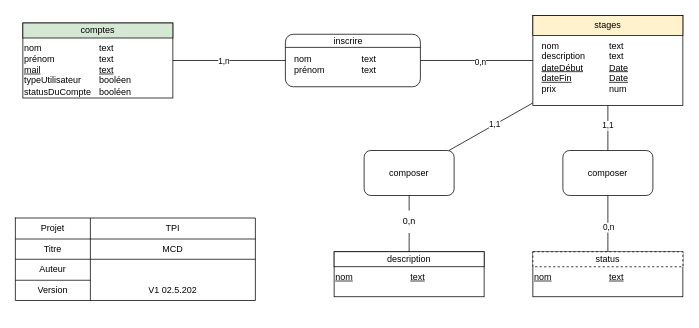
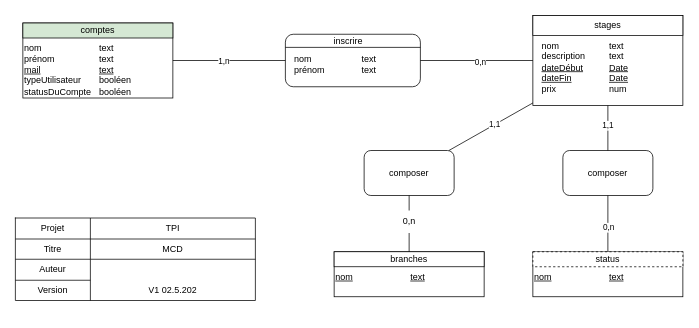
node "stages": fillcolor #fff2cc -> #ffffff
node "description": label "description" -> "branches"
